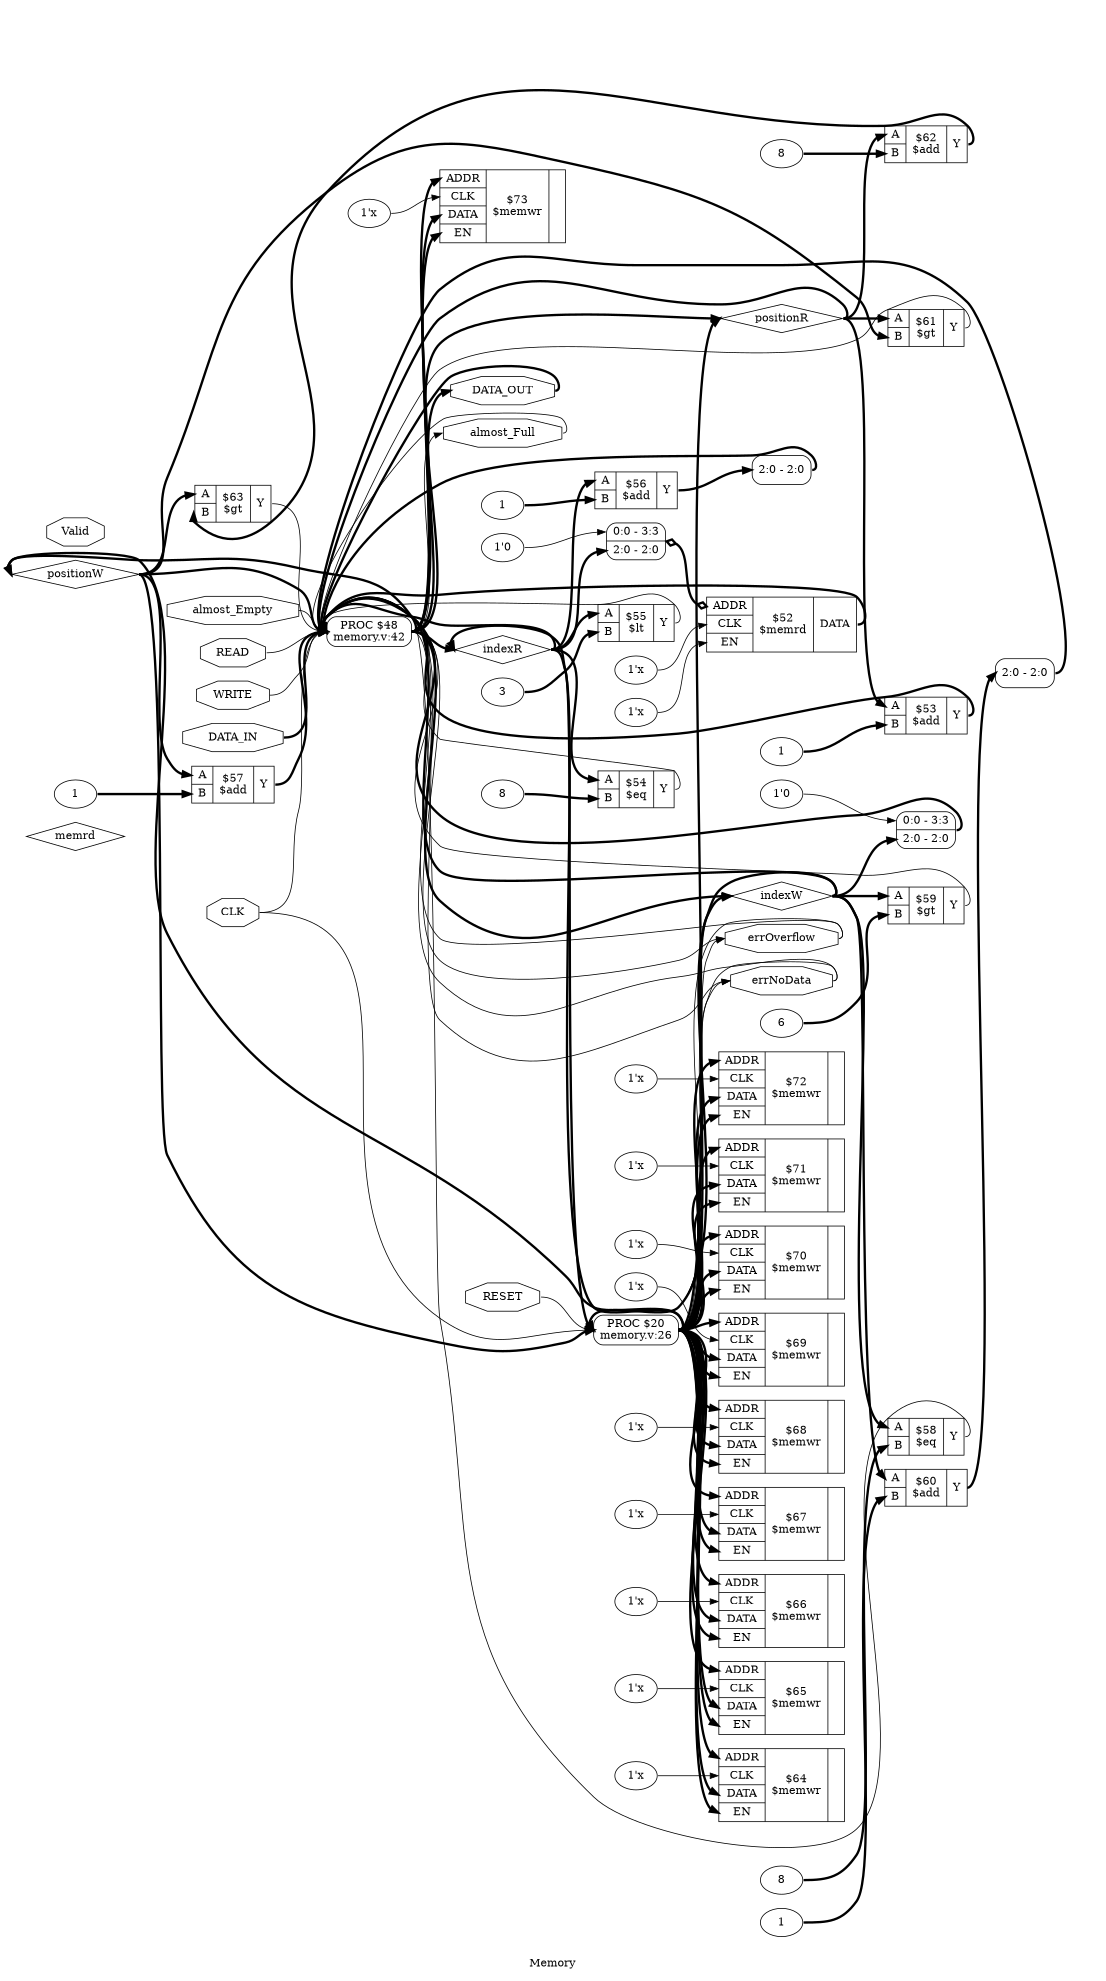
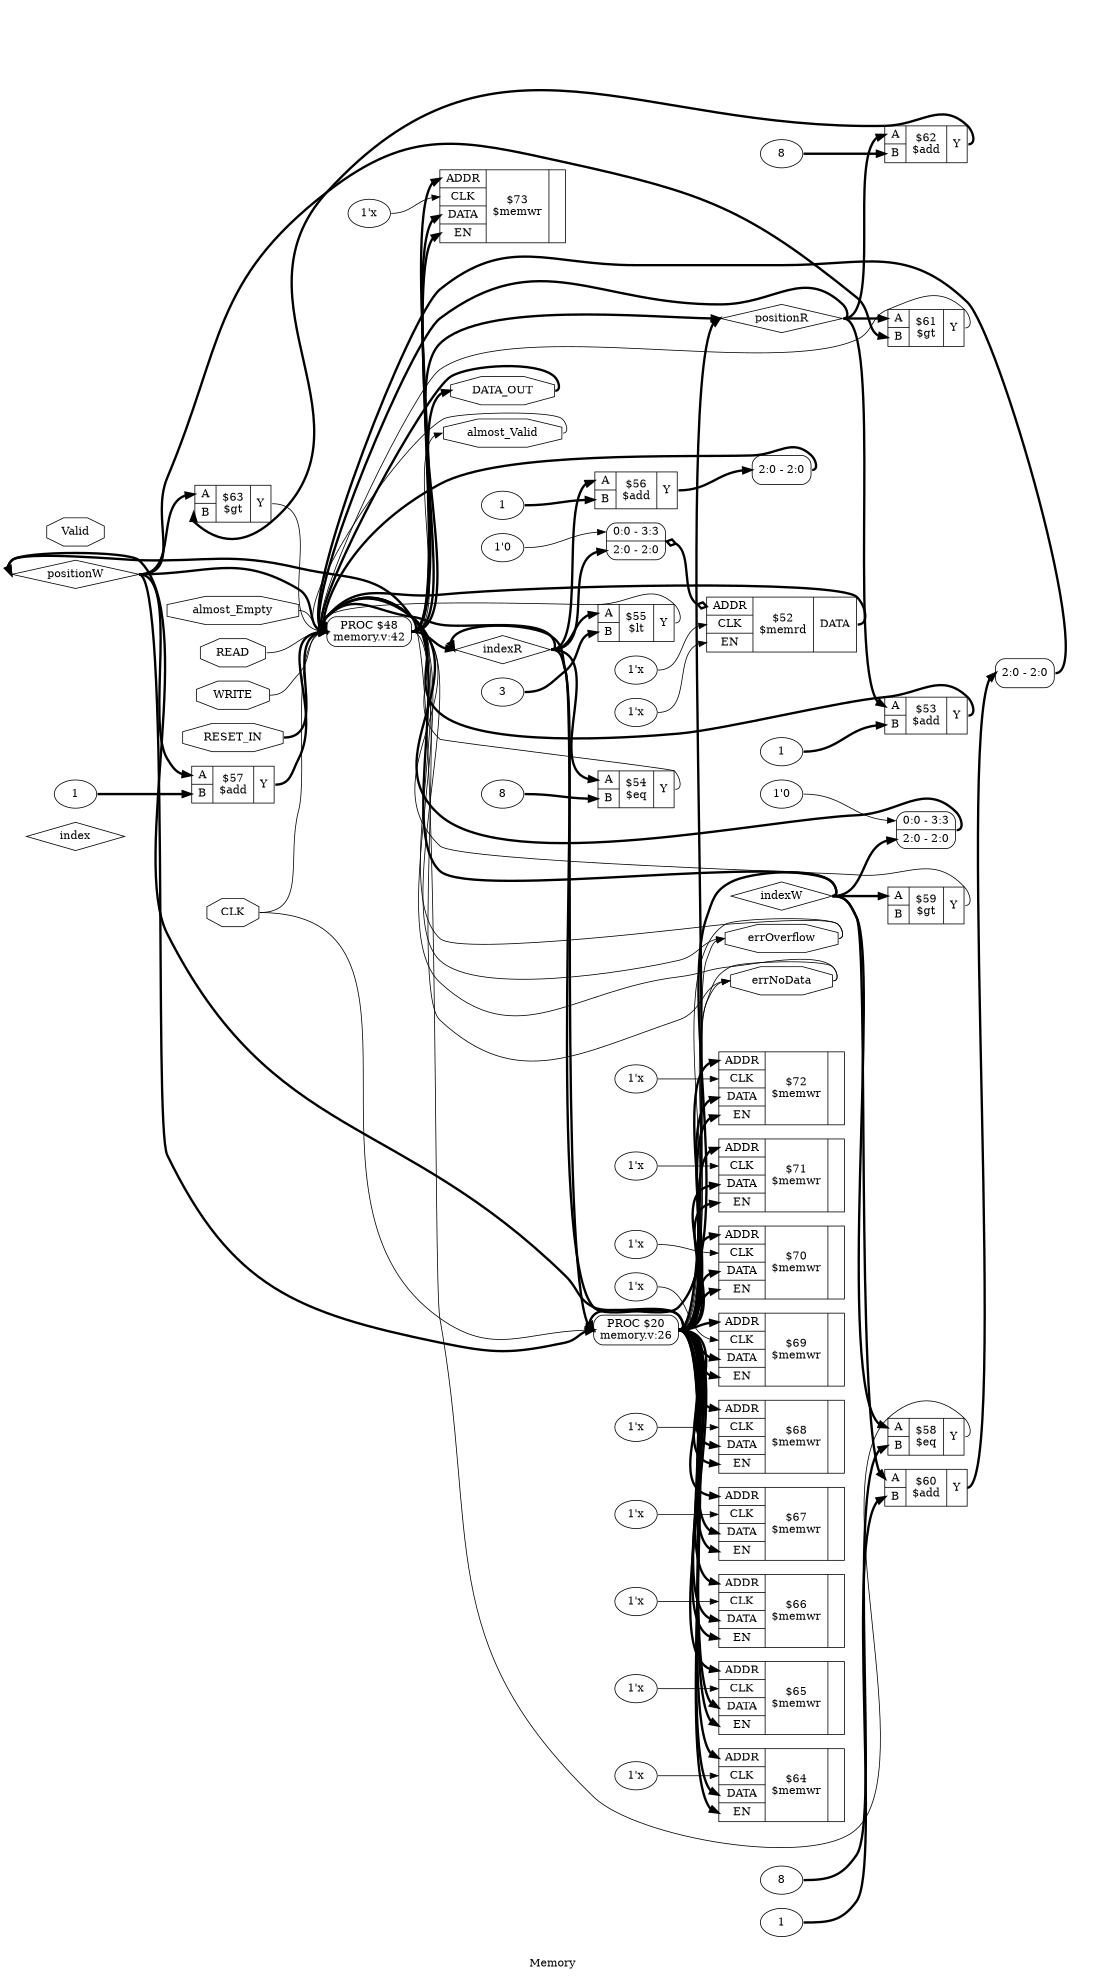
node "almost_Full": label "almost_Full" -> "almost_Valid"
node "DATA_IN": label "DATA_IN" -> "RESET_IN"
node "memrd": label "memrd" -> "index"
edge "PROC $48 memory.v:42" -> "indexW": removed
node "6": removed
edge "PROC $20 memory.v:26" -> "indexW": removed
node "RESET": removed
